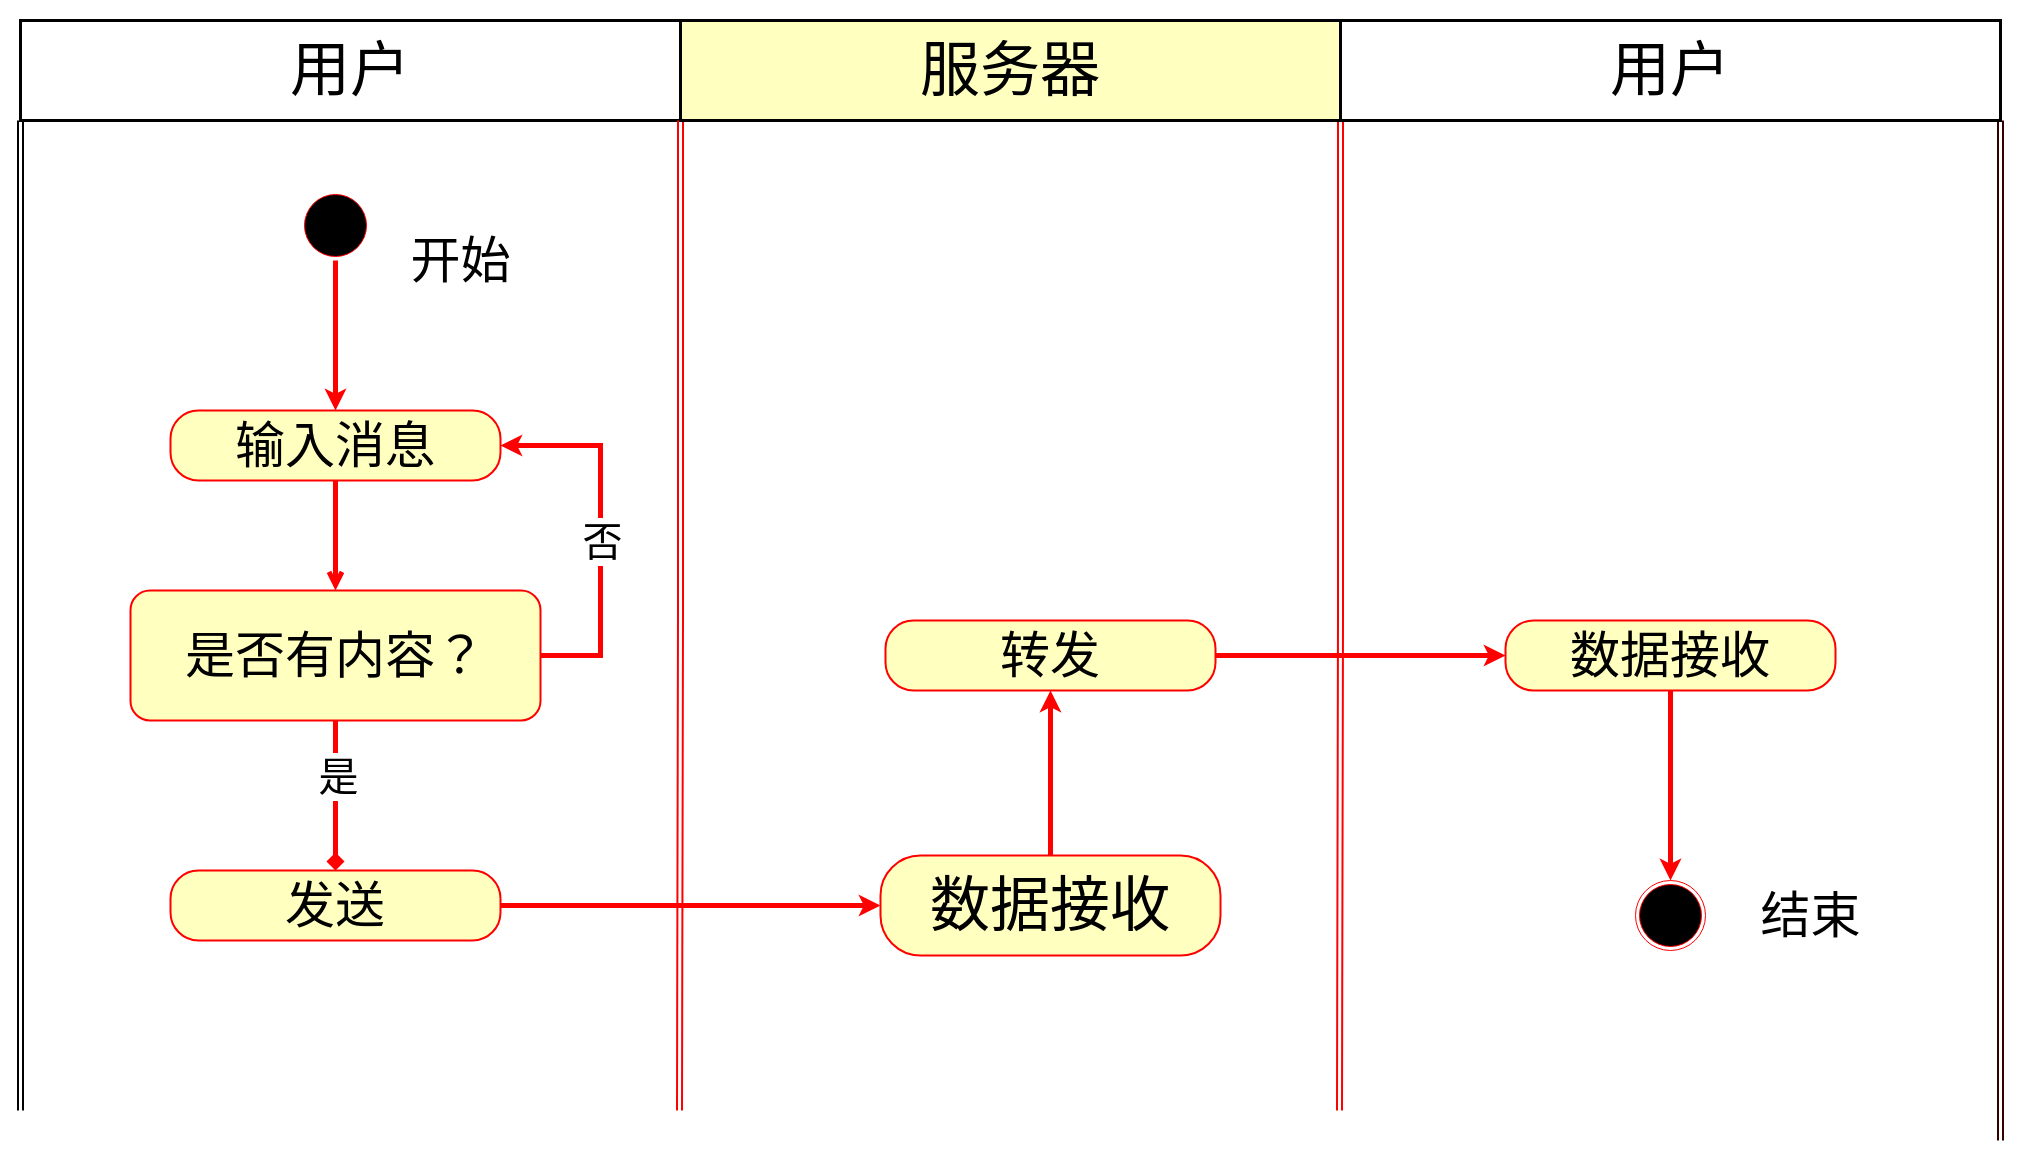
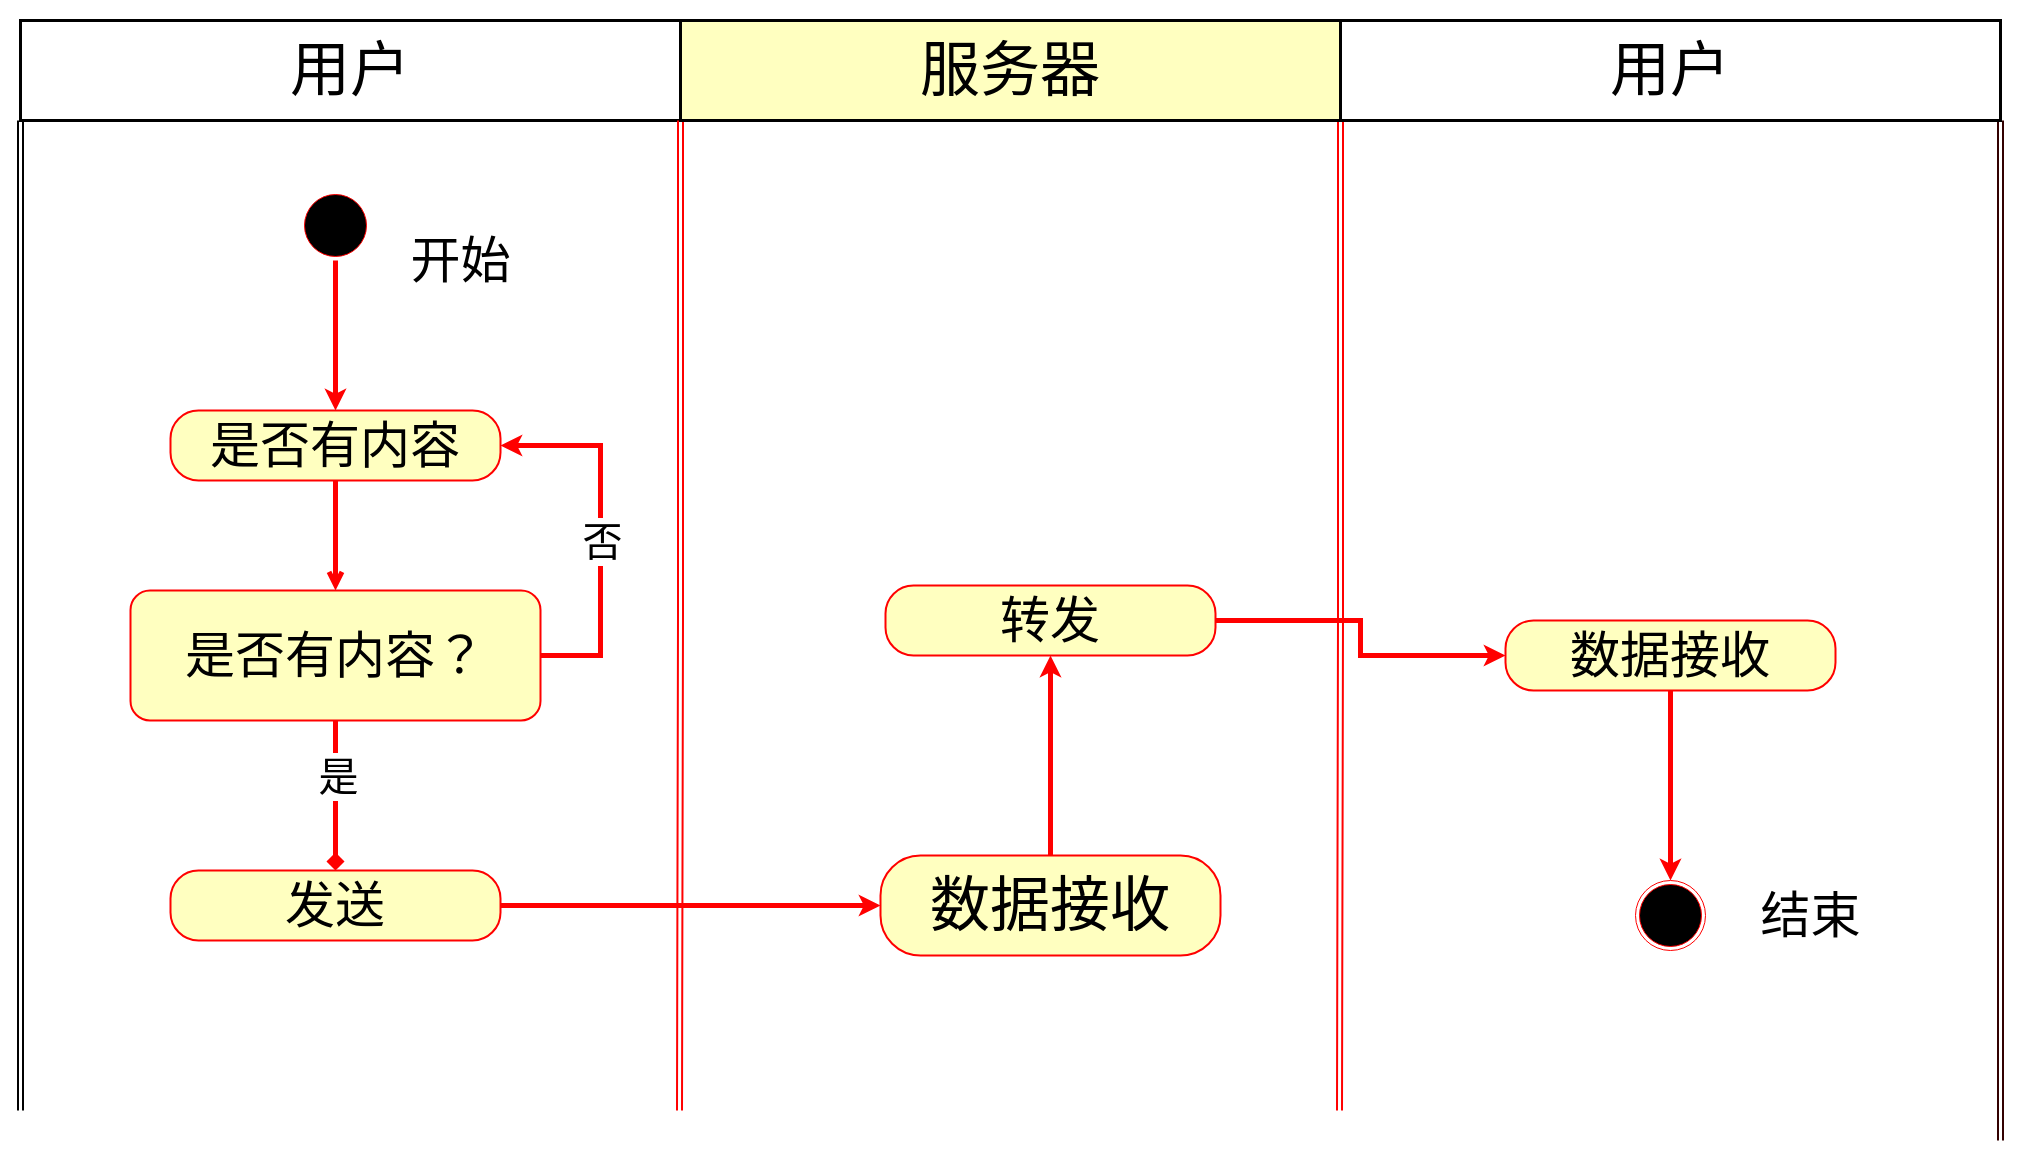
node "输入消息": label "输入消息" -> "是否有内容"
node "转发": moved (1051, 656) -> (1051, 621)
